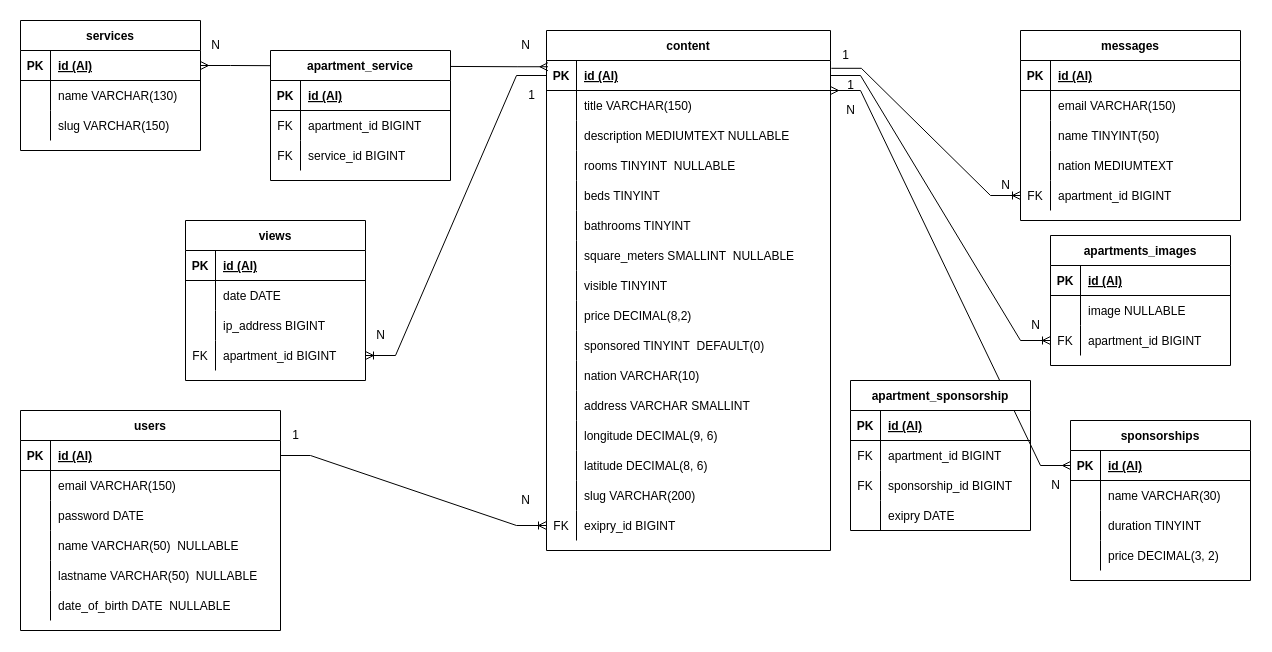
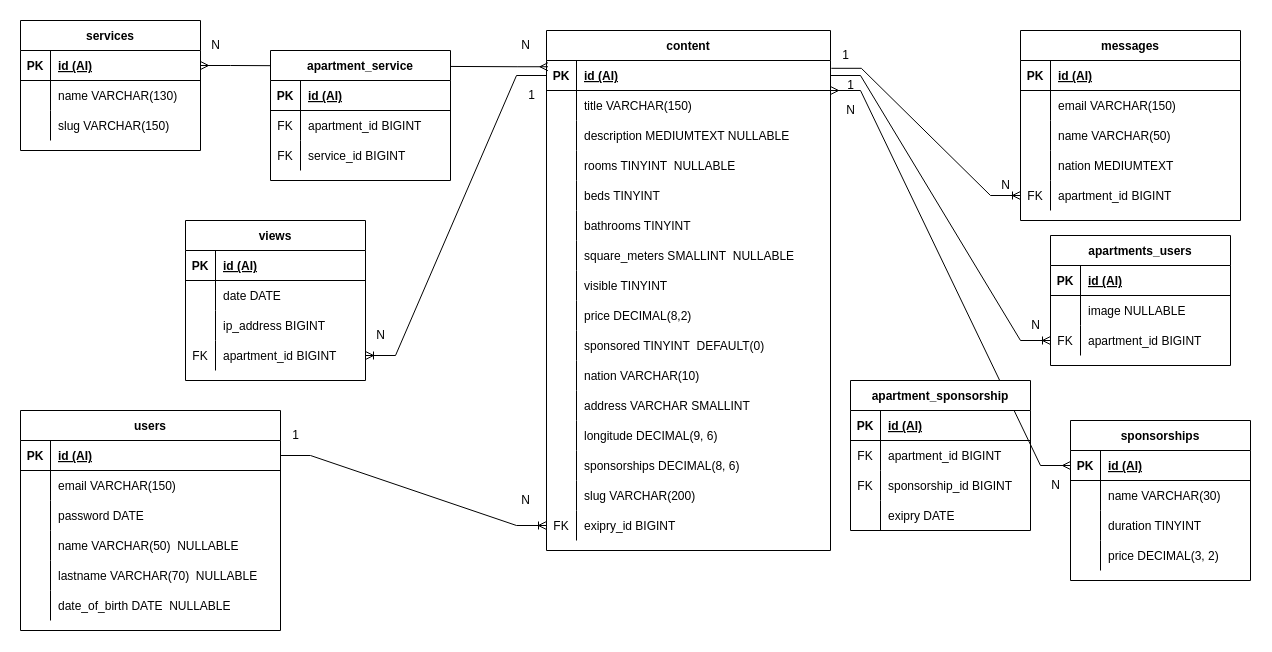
node "name TINYINT(50)": label "name TINYINT(50)" -> "name VARCHAR(50)"
node "apartments_images": label "apartments_images" -> "apartments_users"
node "latitude DECIMAL(8, 6)": label "latitude DECIMAL(8, 6)" -> "sponsorships DECIMAL(8, 6)"
node "lastname VARCHAR(50) NULLABLE": label "lastname VARCHAR(50) NULLABLE" -> "lastname VARCHAR(70) NULLABLE"
